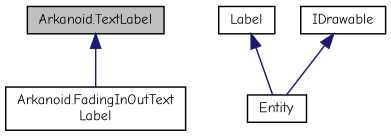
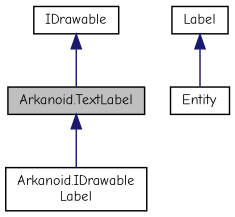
edge "Entity" -> "IDrawable": now "Arkanoid.TextLabel" -> "IDrawable"
node "Arkanoid.FadingInOutText Label": label "Arkanoid.FadingInOutText Label" -> "Arkanoid.IDrawable Label"
